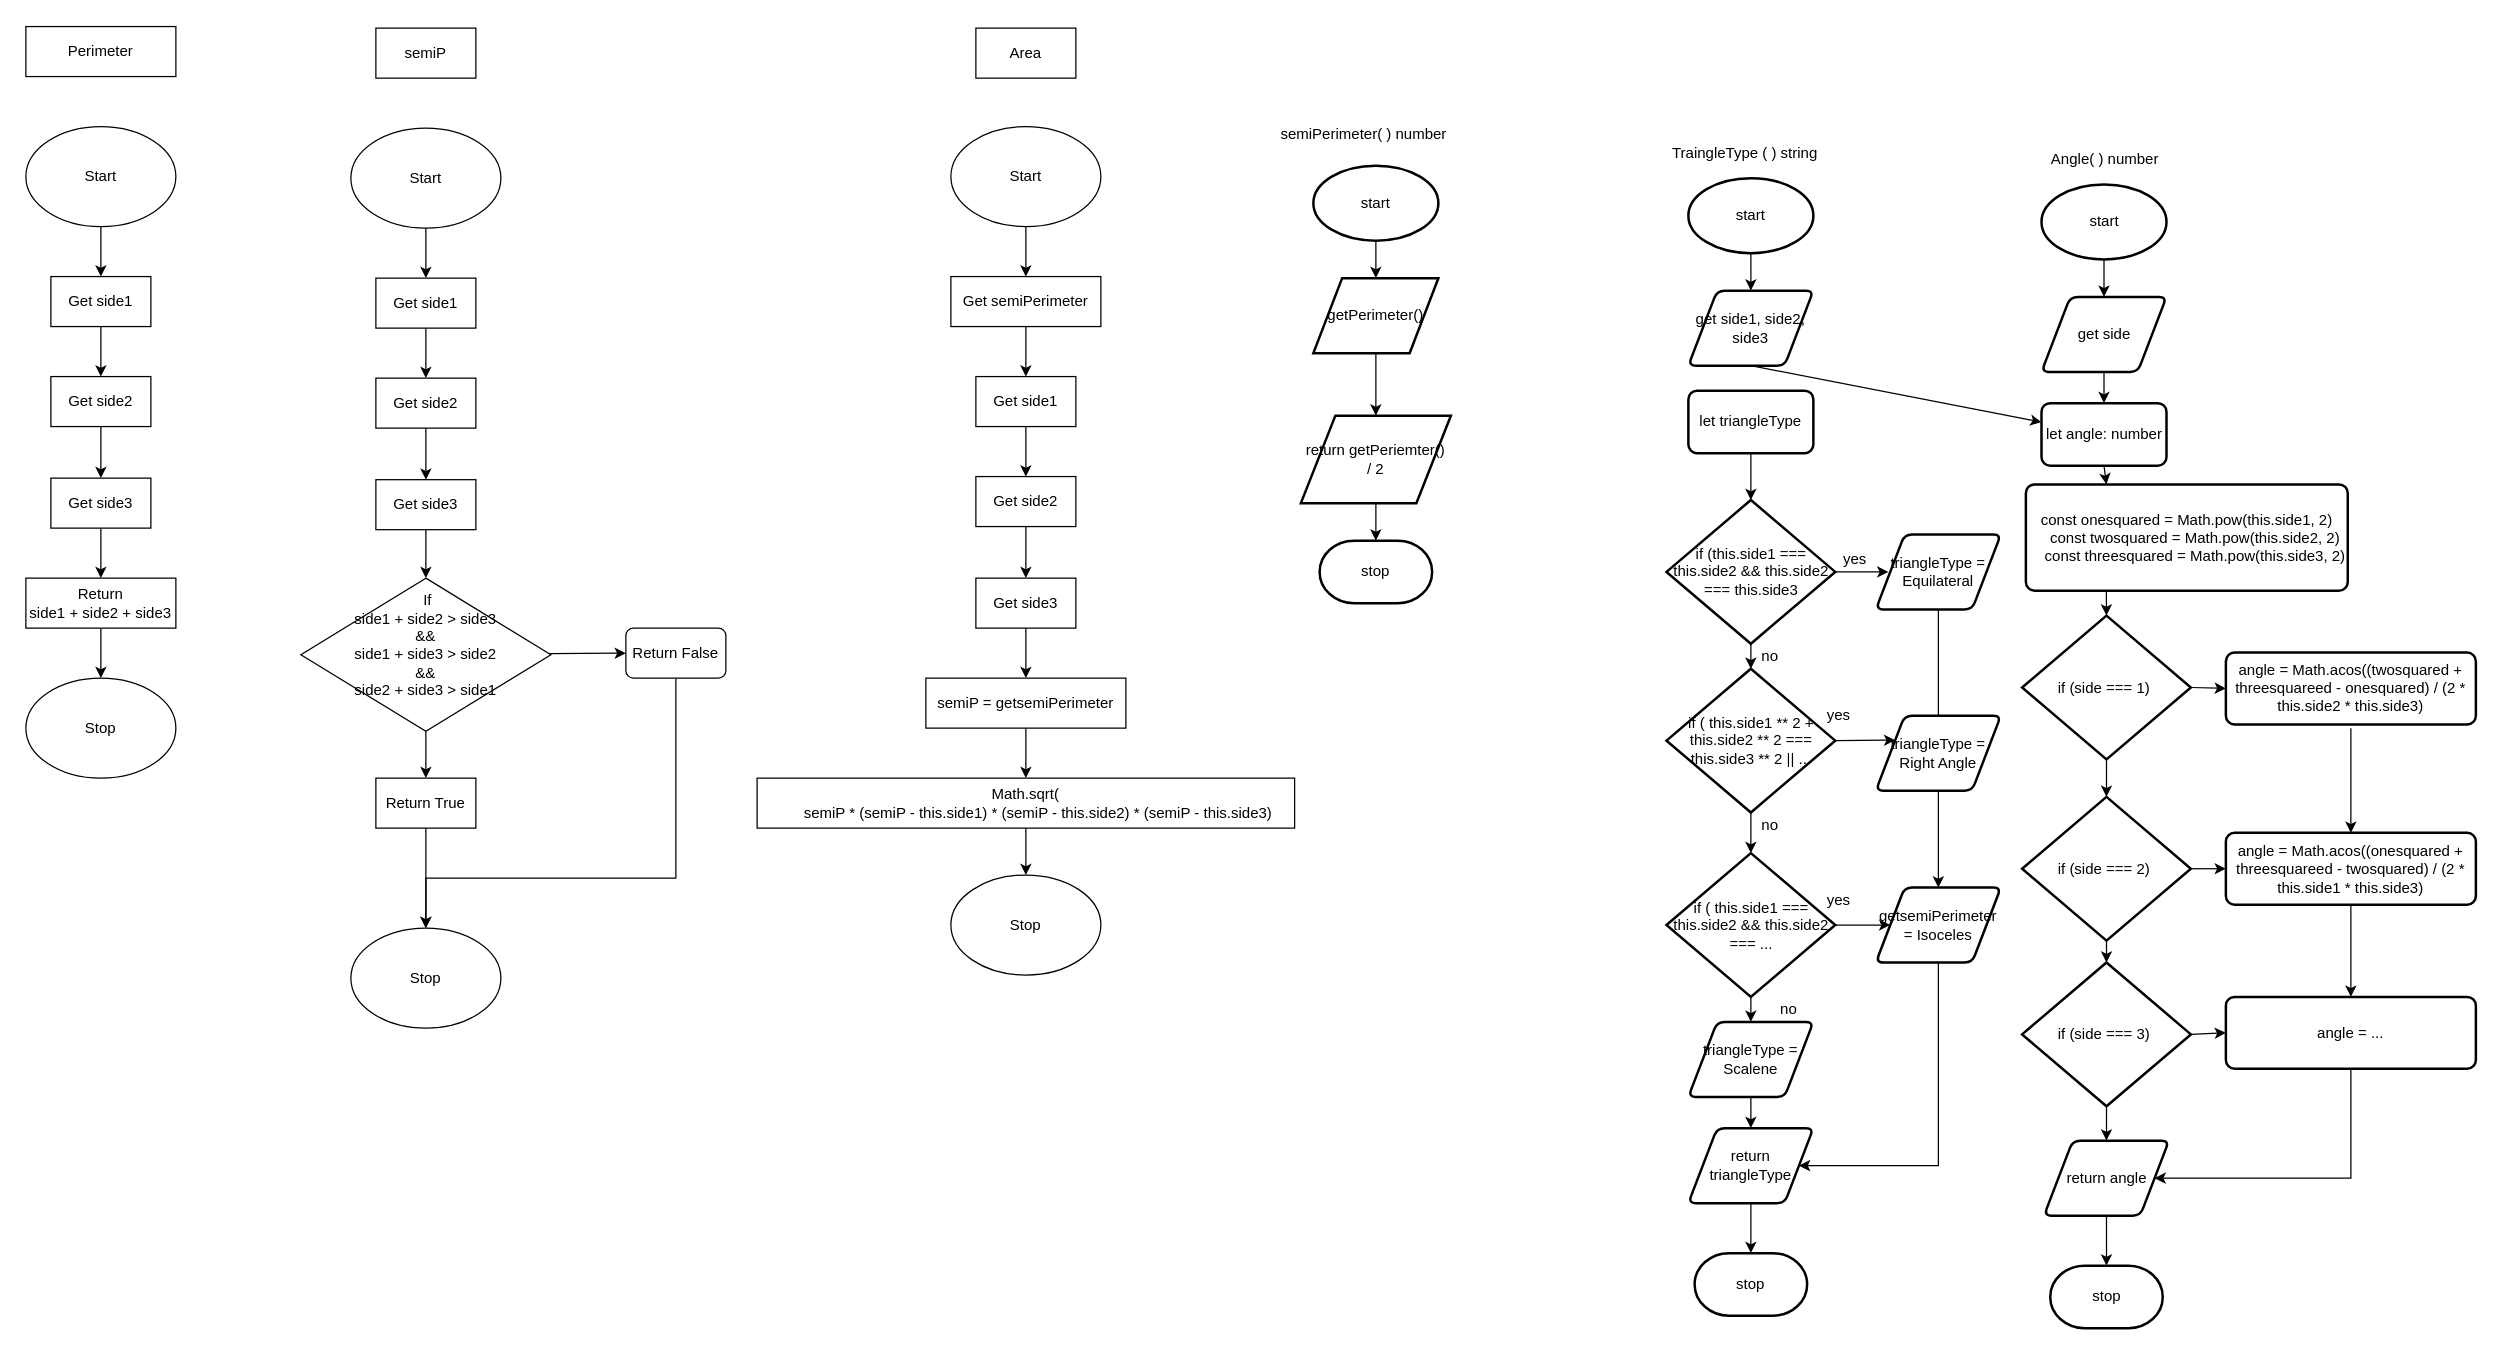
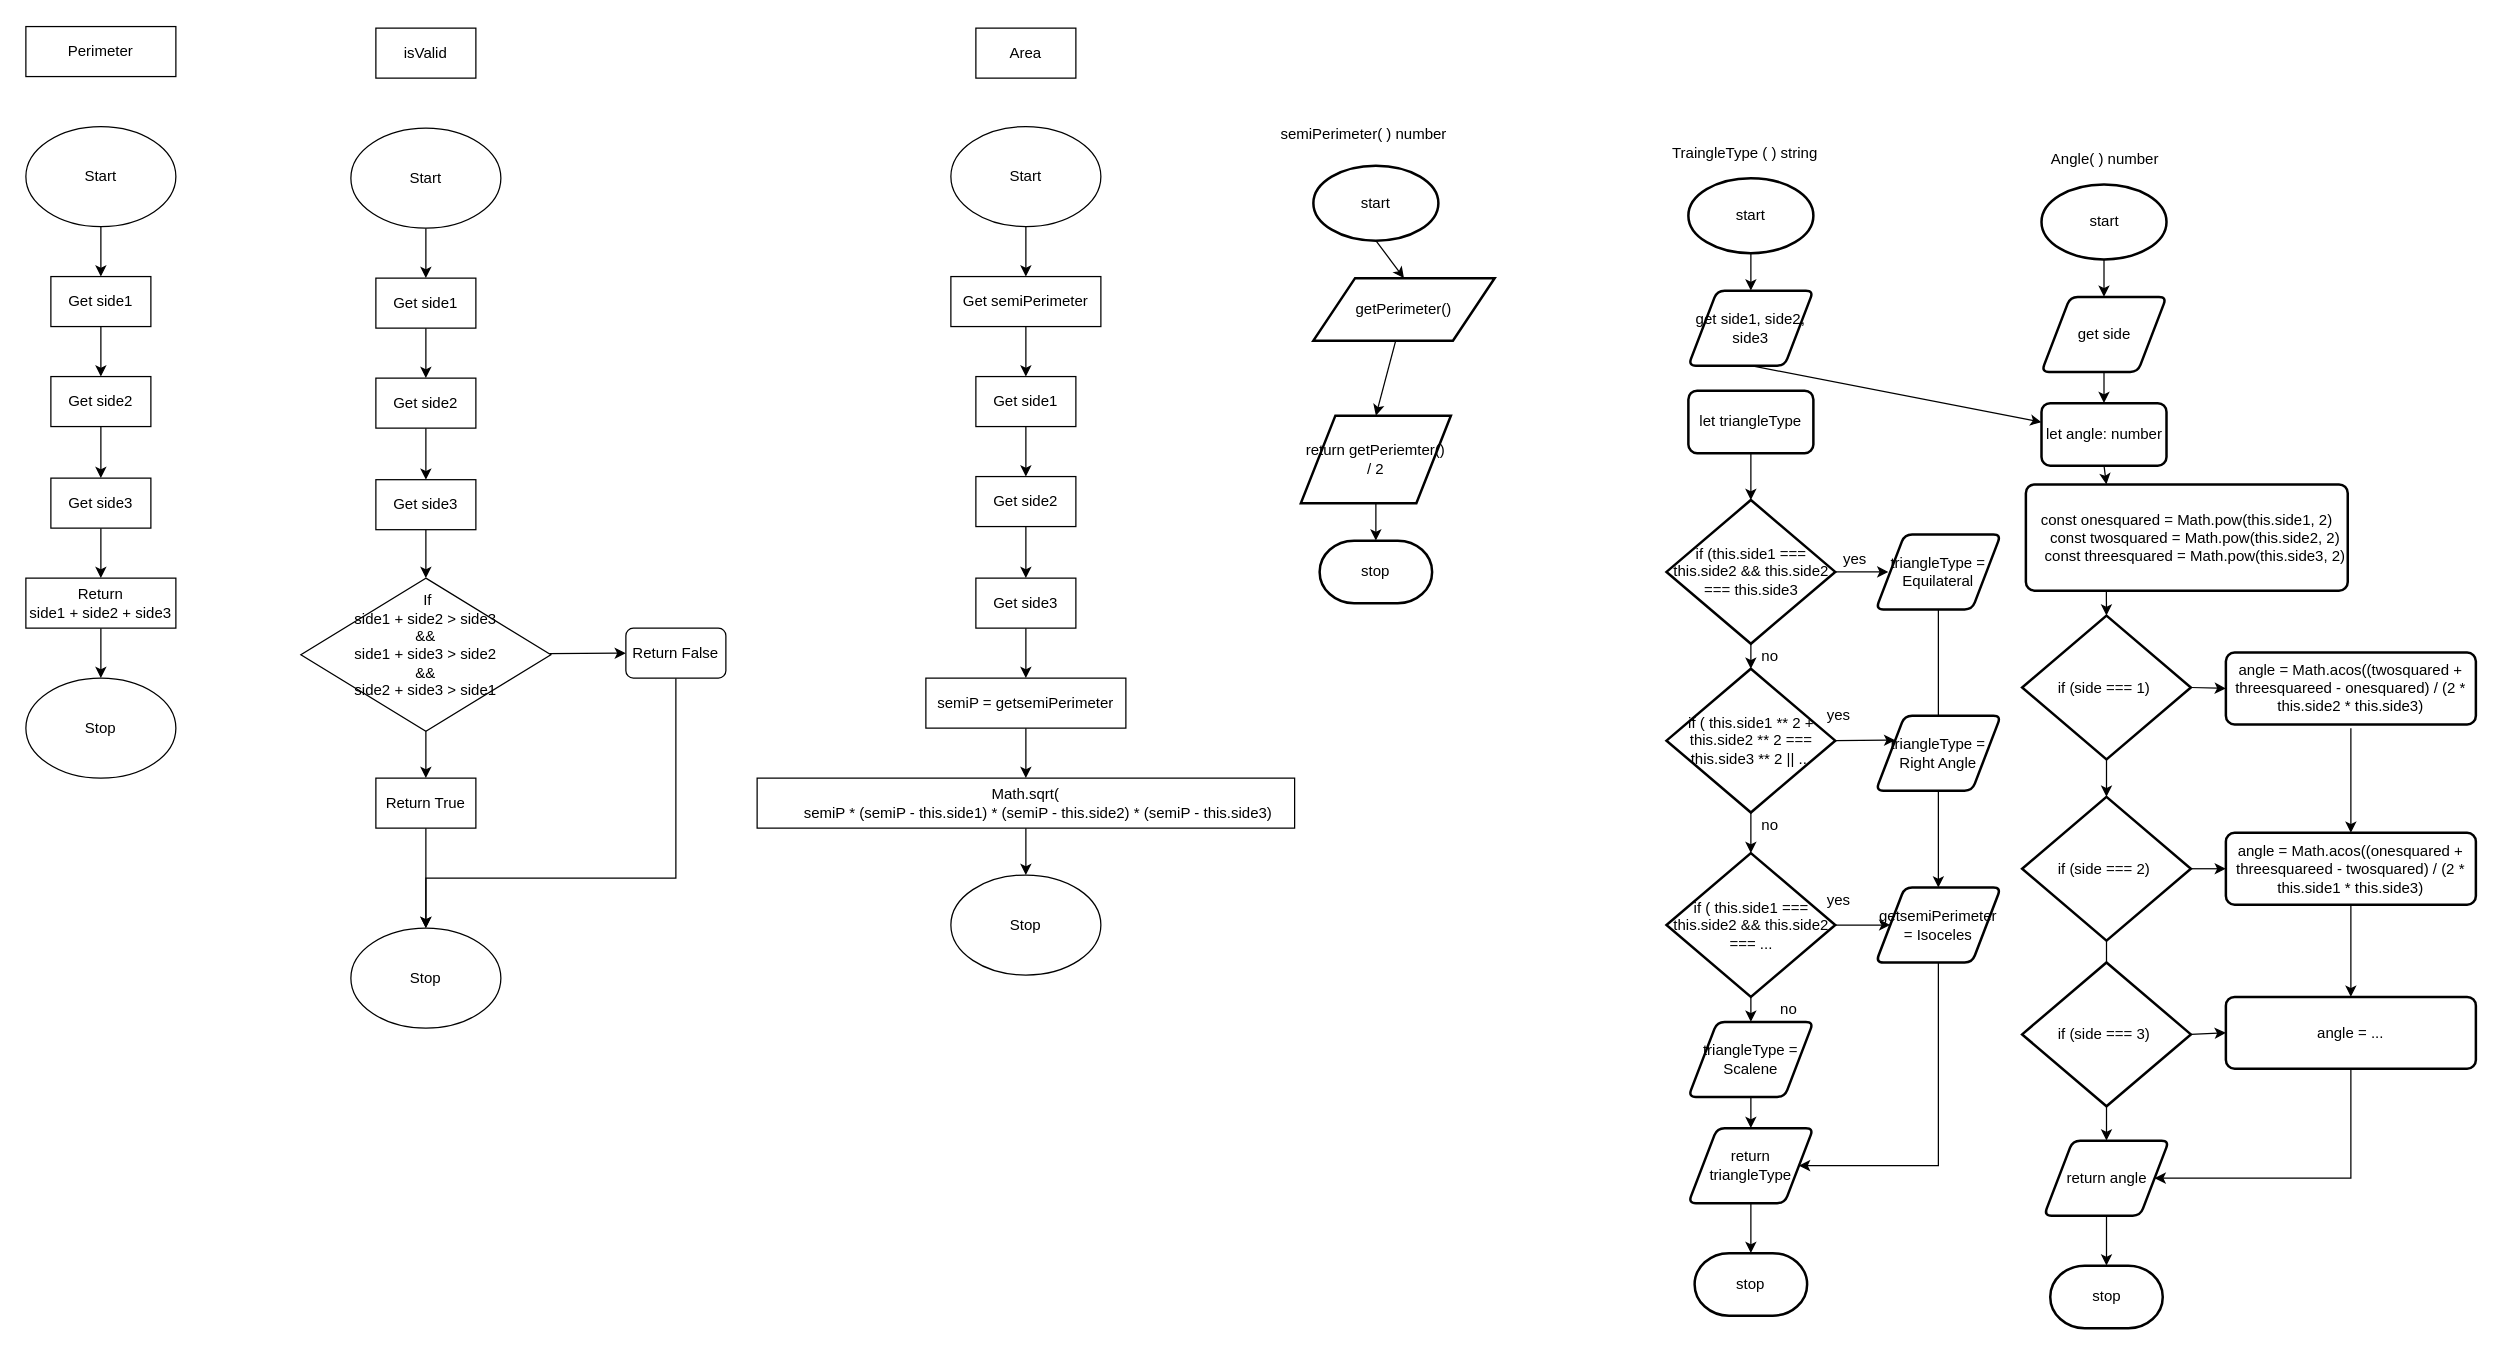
node "semiP": label "semiP" -> "isValid"
node "getPerimeter()": size 125x75 -> 181x63
edge "if (side === 2)" -> "if (side === 3)": arrowhead classic -> none
